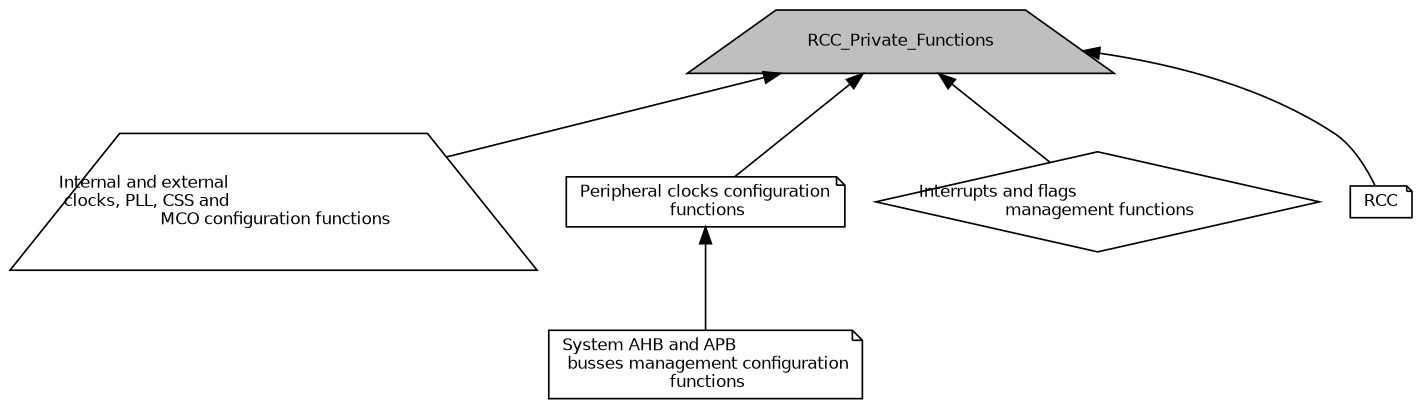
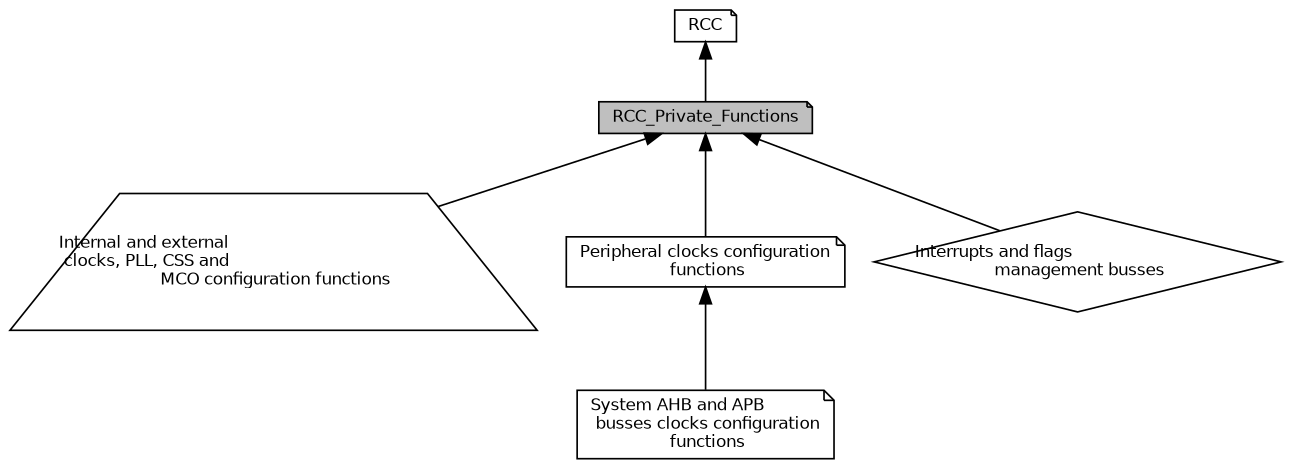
node "RCC_Private_Functions": shape trapezium -> note
edge "RCC" -> "RCC_Private_Functions": reversed
node "Interrupts and flags management functions": label "Interrupts and flags management functions" -> "Interrupts and flags management busses"
node "System AHB and APB busses management configuration functions": label "System AHB and APB busses management configuration functions" -> "System AHB and APB busses clocks configuration functions"
